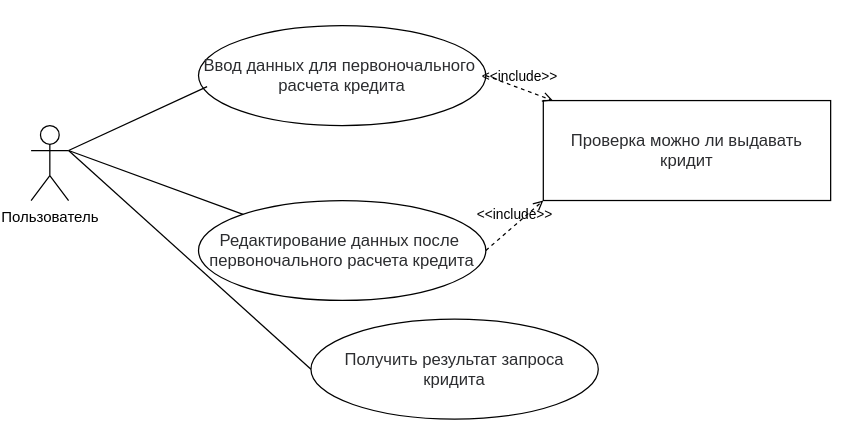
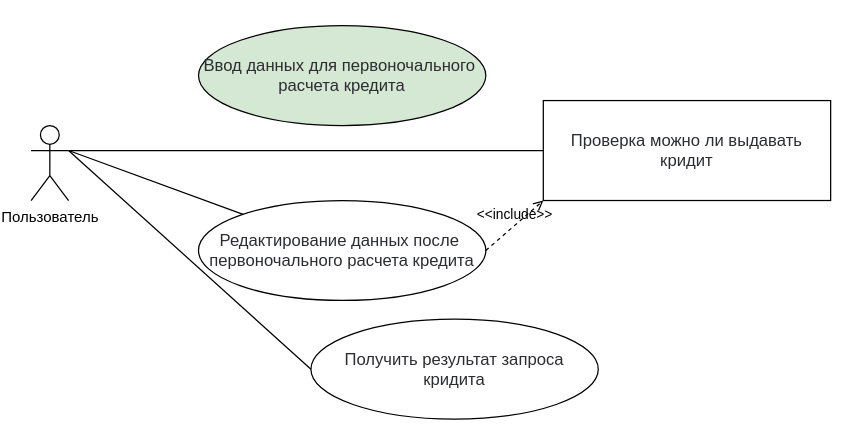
node "Ввод данных для первоночального расчета кредита": fillcolor #ffffff -> #d5e8d4
edge "Ввод данных для первоночального расчета кредита" -> "Проверка можно ли выдавать кридит": removed, label "<<include>>"
edge "Ввод данных для первоночального расчета кредита" -- "Пользователь": now "Проверка можно ли выдавать кридит" -- "Пользователь"
